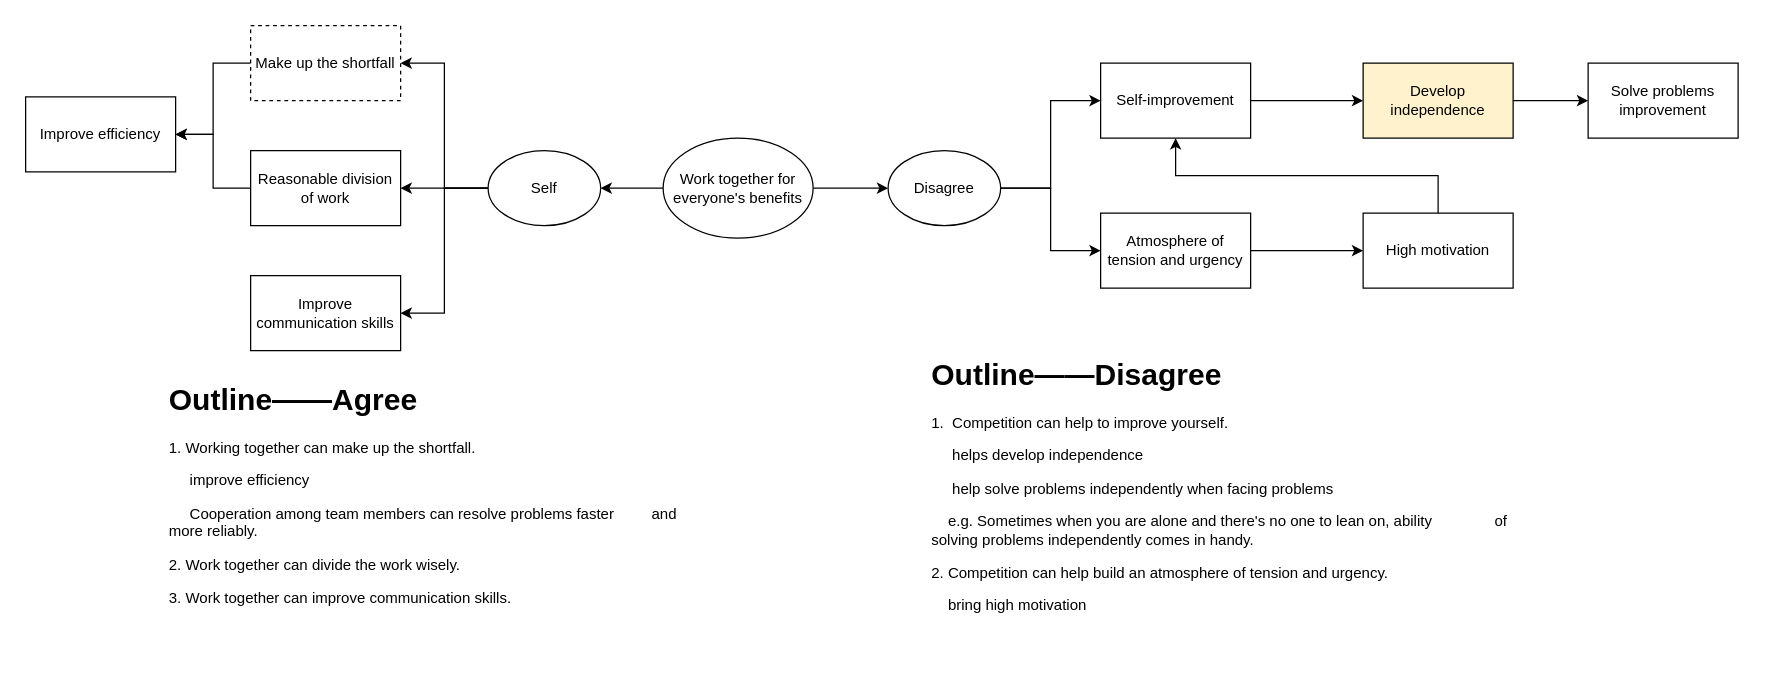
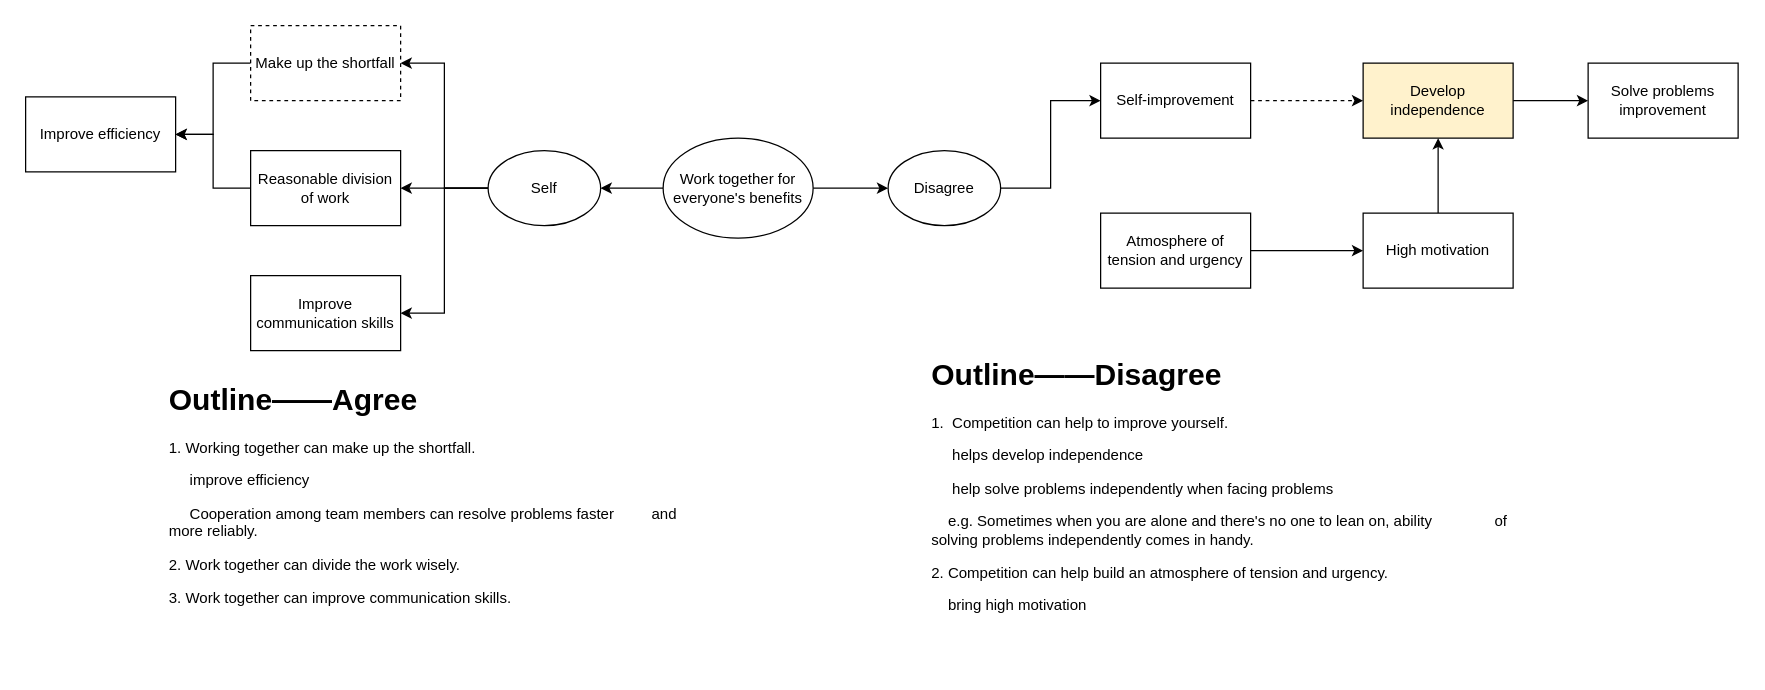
edge "Self-improvement" -> "Develop independence": style solid -> dashed
edge "High motivation" -> "Self-improvement": now "High motivation" -> "Develop independence"
edge "Disagree" -> "Atmosphere of tension and urgency": removed
